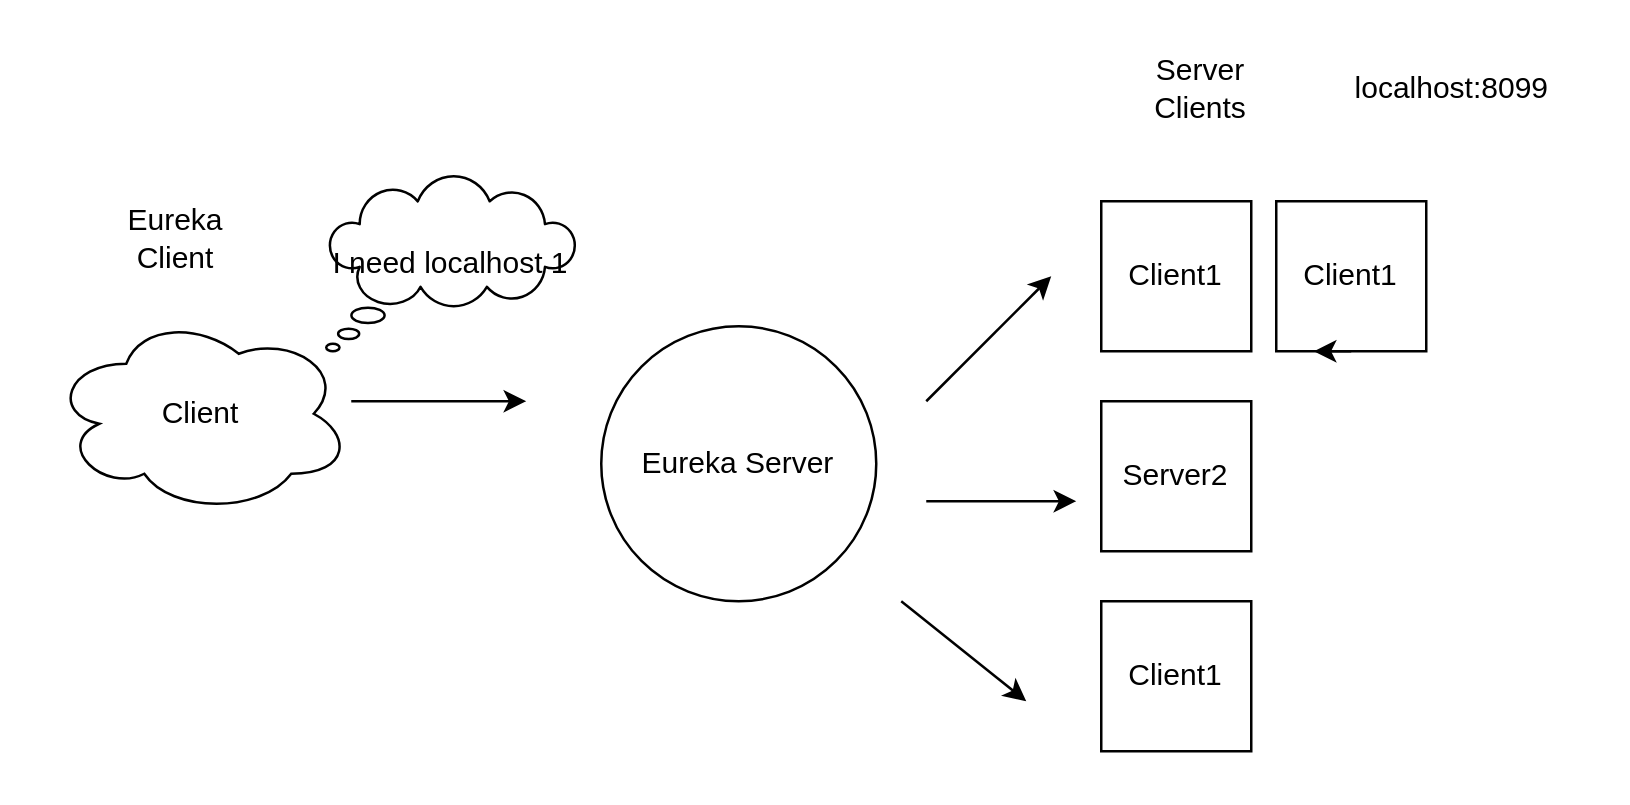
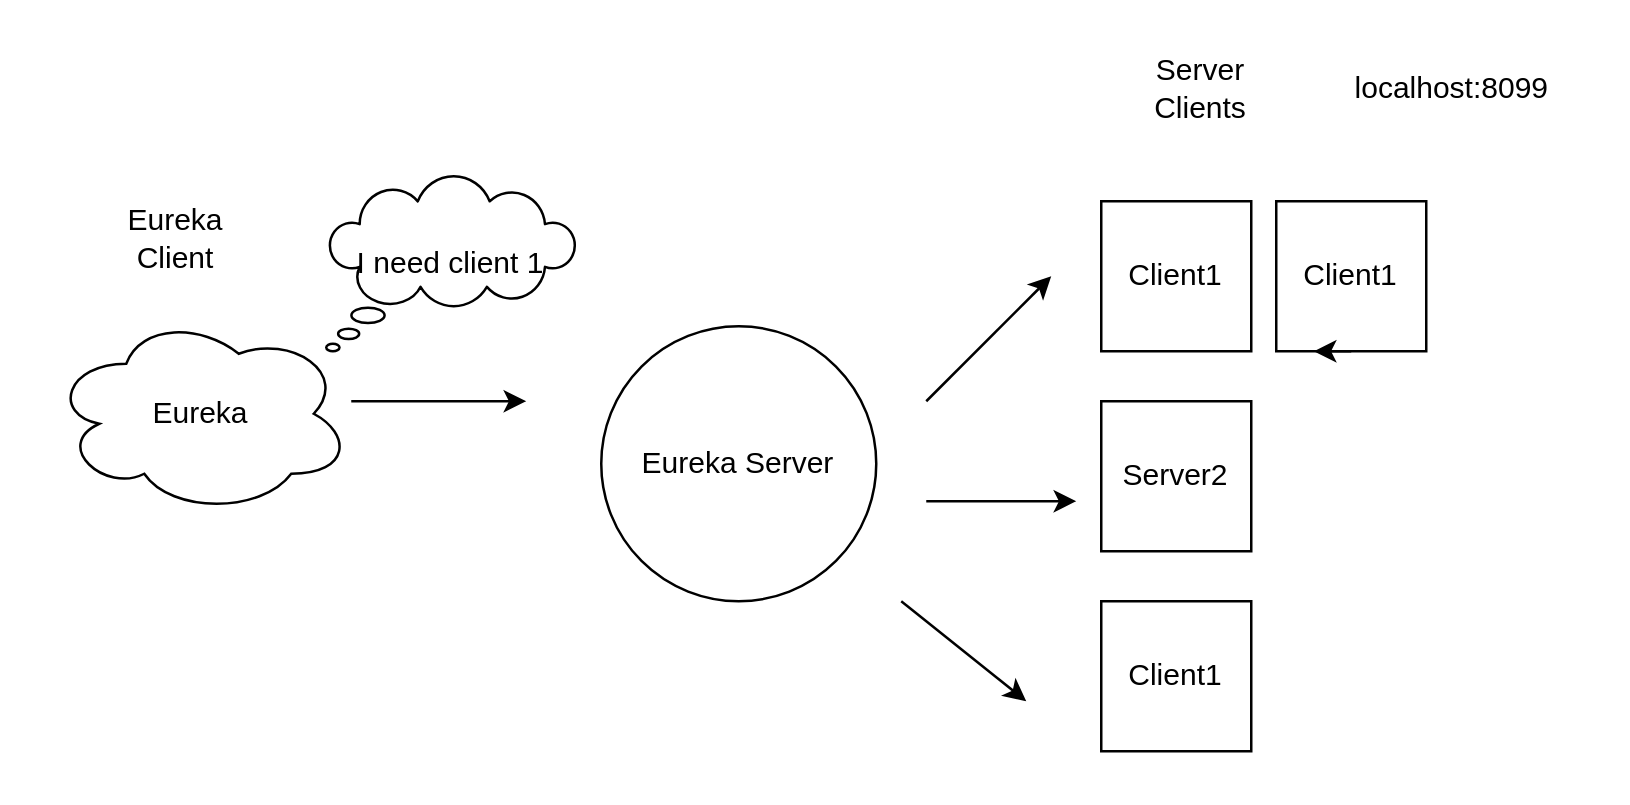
node "I need localhost 1": label "I need localhost 1" -> "I need client 1"
node "Client": label "Client" -> "Eureka"
